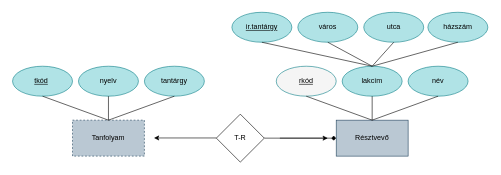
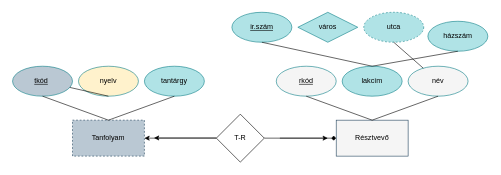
node "ir.tantárgy": label "ir.tantárgy" -> "ir.szám"
node "város": shape ellipse -> diamond
node "utca": style solid -> dashed
node "házszám": moved (458, 27) -> (458, 36)
edge "város" -- "lakcím": removed
edge "utca" -- "lakcím": now "utca" -- "név"
node "tkód": fillcolor #b0e3e6 -> #bac8d3
node "nyelv": fillcolor #b0e3e6 -> #fff2cc
node "név": fillcolor #b0e3e6 -> #f5f5f5
edge "nyelv" -- "Tanfolyam": now "nyelv" -- "tkód"
edge "lakcím" -- "Résztvevő": removed
edge "T-R" -> "Tanfolyam": added
node "Résztvevő": fillcolor #bac8d3 -> #f5f5f5
